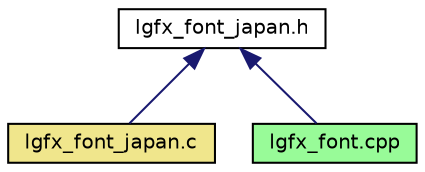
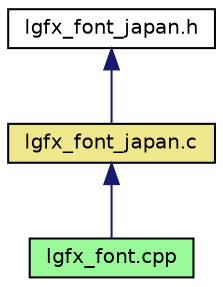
edge "lgfx_font.cpp" -> "lgfx_font_japan.h": now "lgfx_font.cpp" -> "lgfx_font_japan.c"
